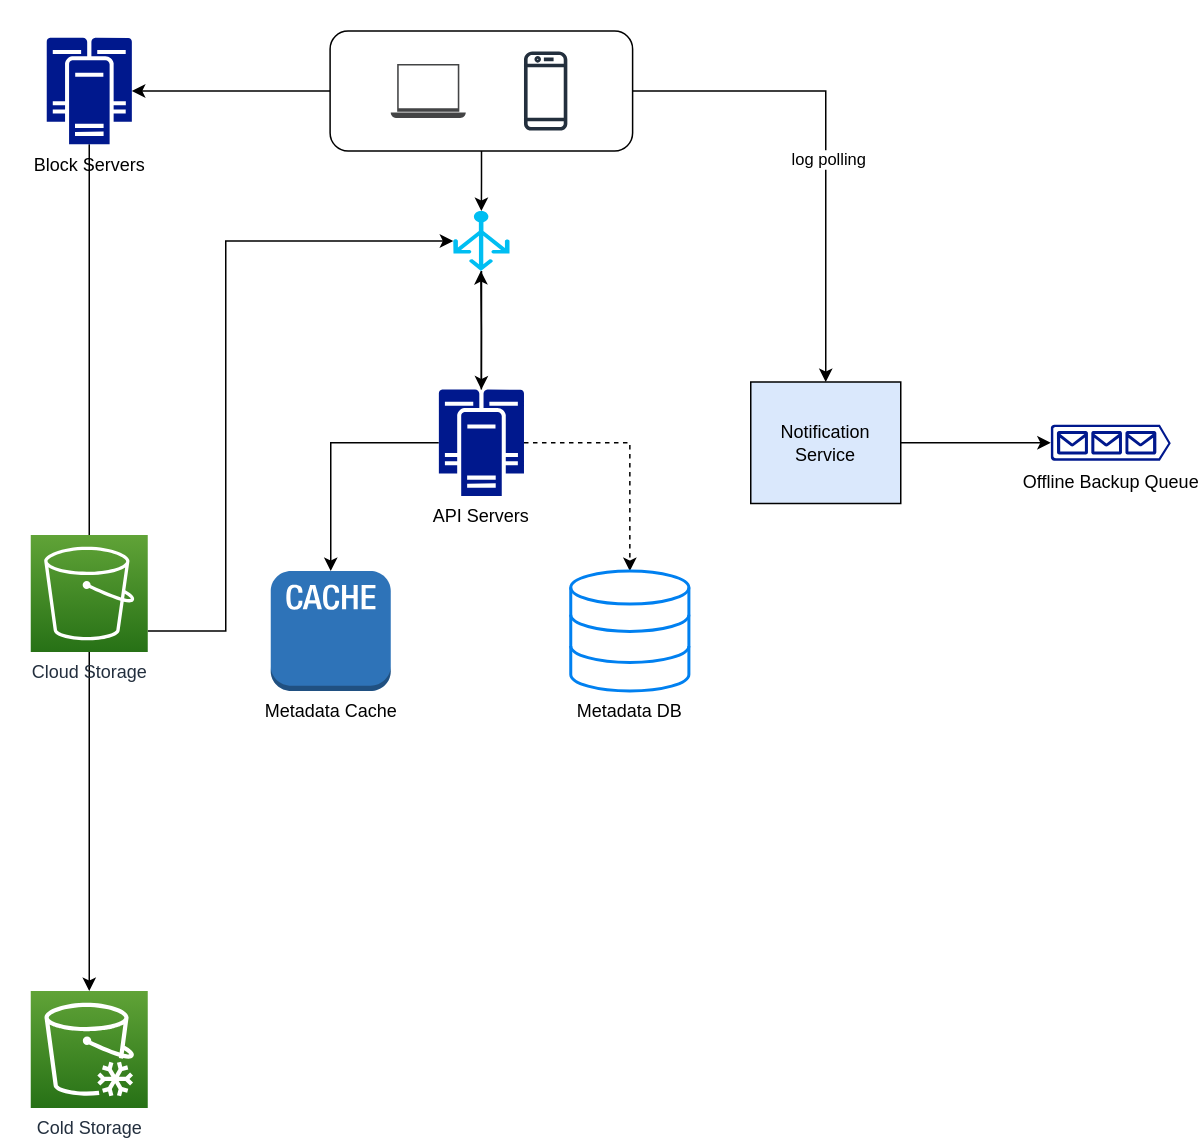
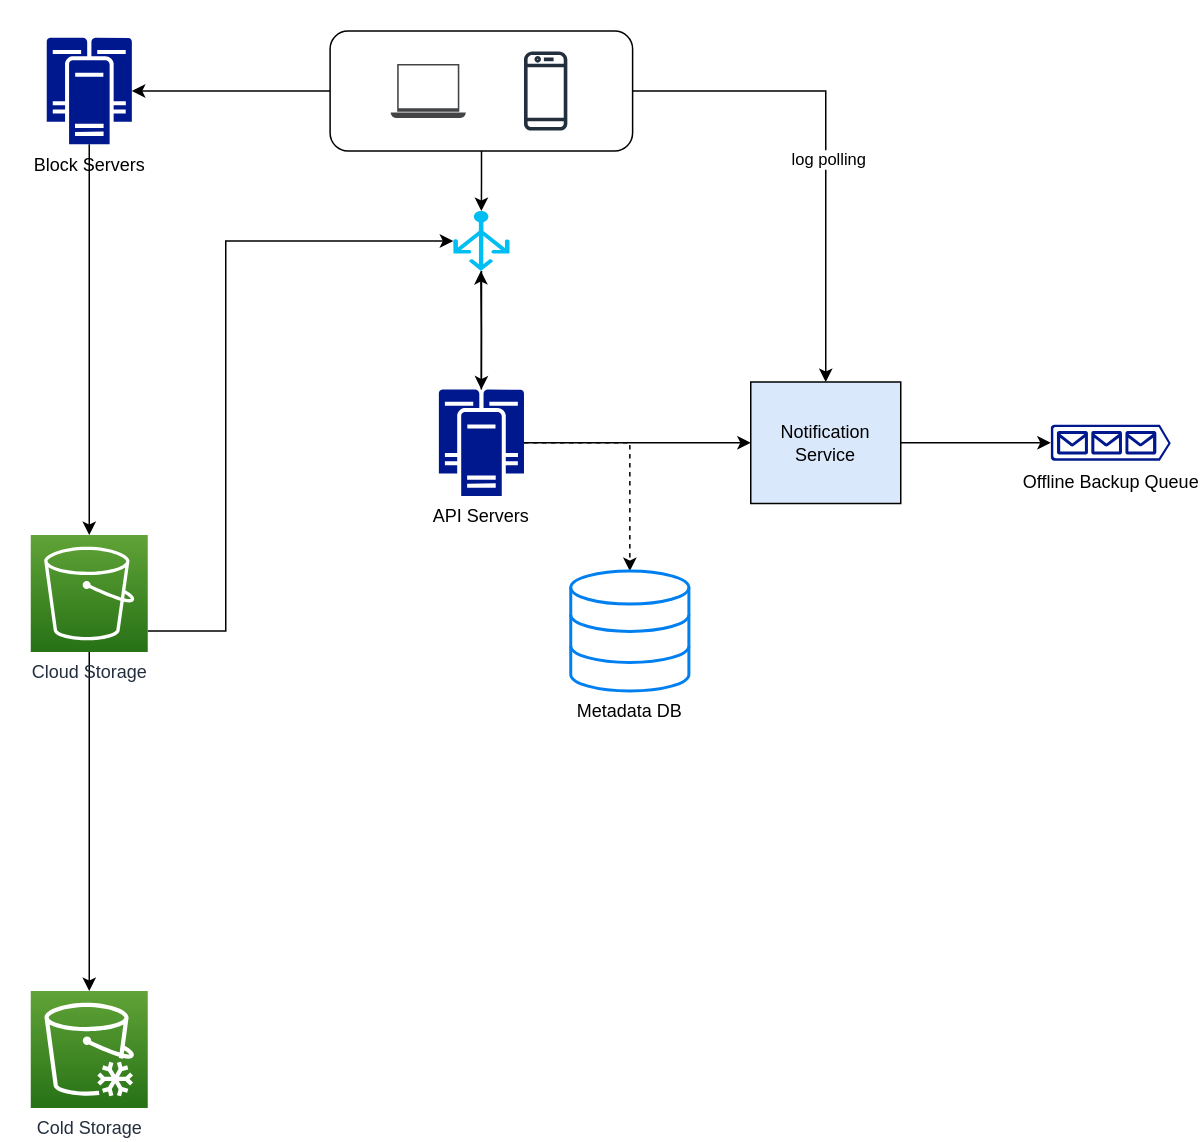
edge "API Servers" -> "Notification Service": added
edge "API Servers" -> "Metadata Cache": removed
edge "Block Servers" -- "Cloud Storage": arrowhead none -> classic
node "Metadata Cache": removed
